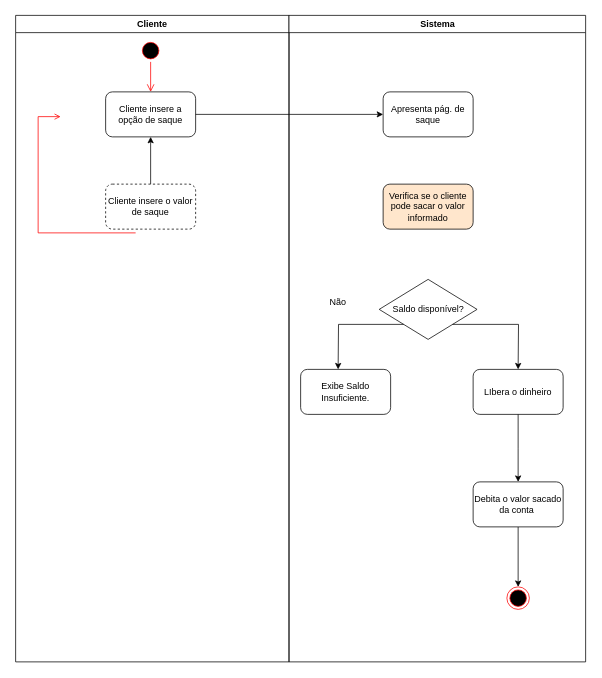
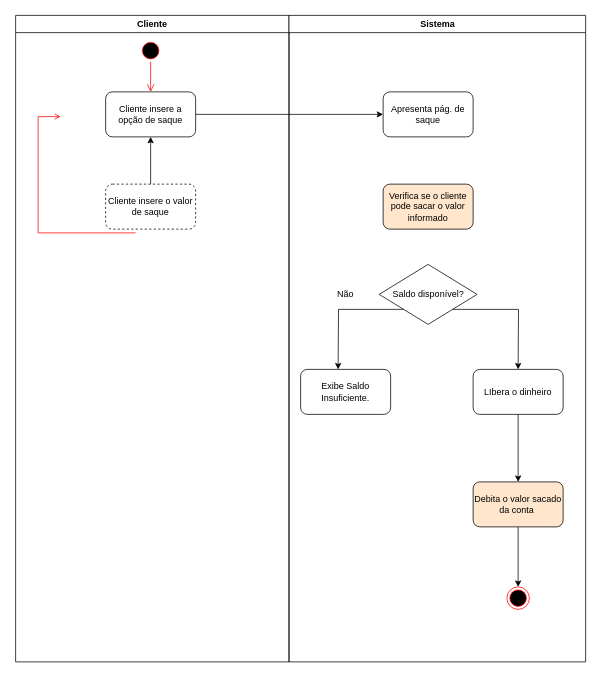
node "Não": moved (338, 302) -> (345, 294)
node "Saldo disponível?": moved (428, 309) -> (428, 294)
node "Debita o valor sacado da conta": fillcolor #ffffff -> #ffe6cc
